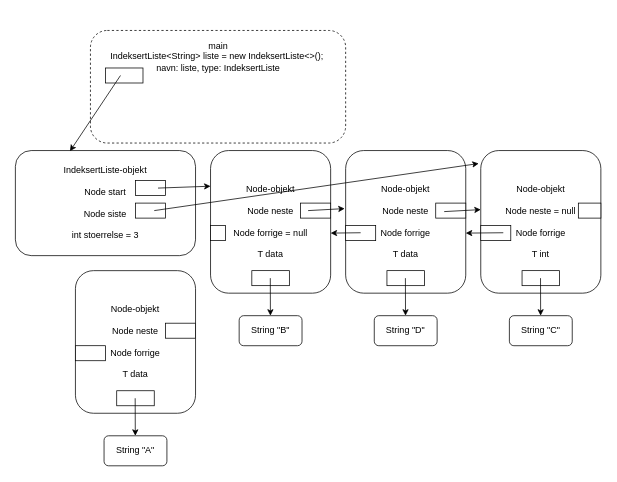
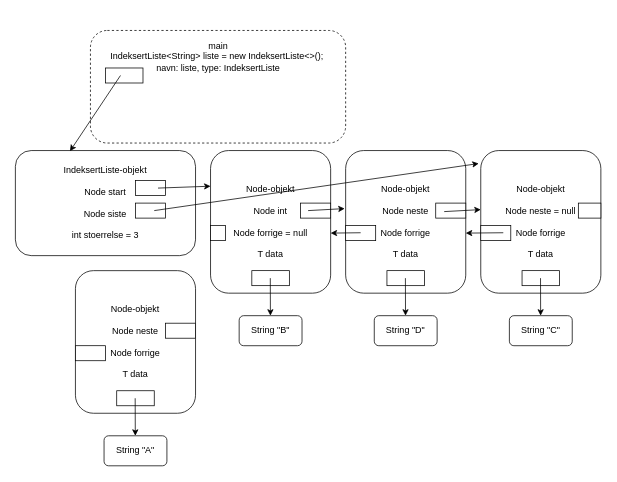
node "Node-objekt Node neste Node forrige = null T data": label "Node-objekt Node neste Node forrige = null T data" -> "Node-objekt Node int Node forrige = null T data"
node "Node-objekt Node neste = null Node forrige T int": label "Node-objekt Node neste = null Node forrige T int" -> "Node-objekt Node neste = null Node forrige T data"
